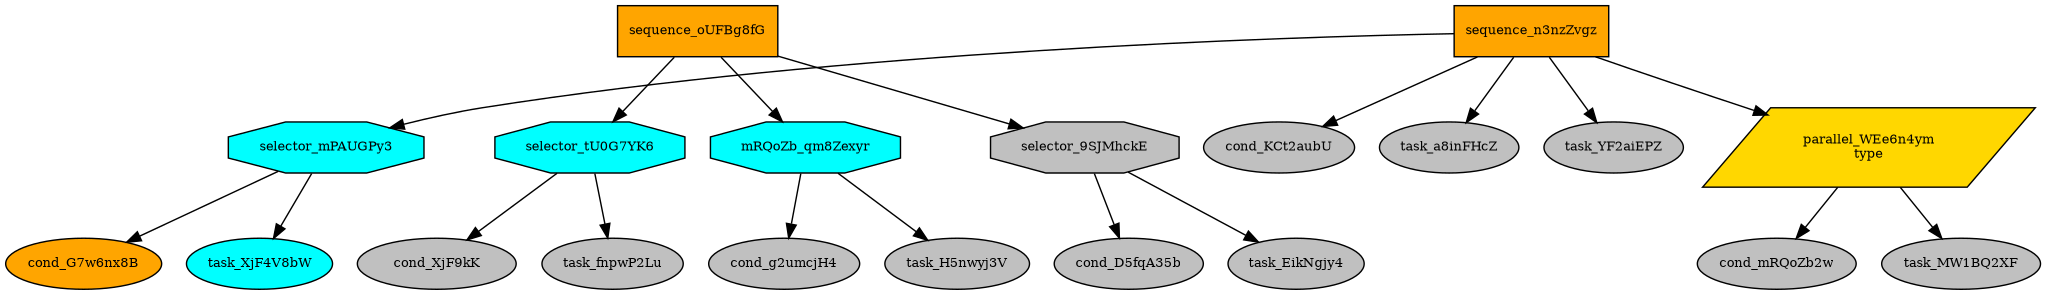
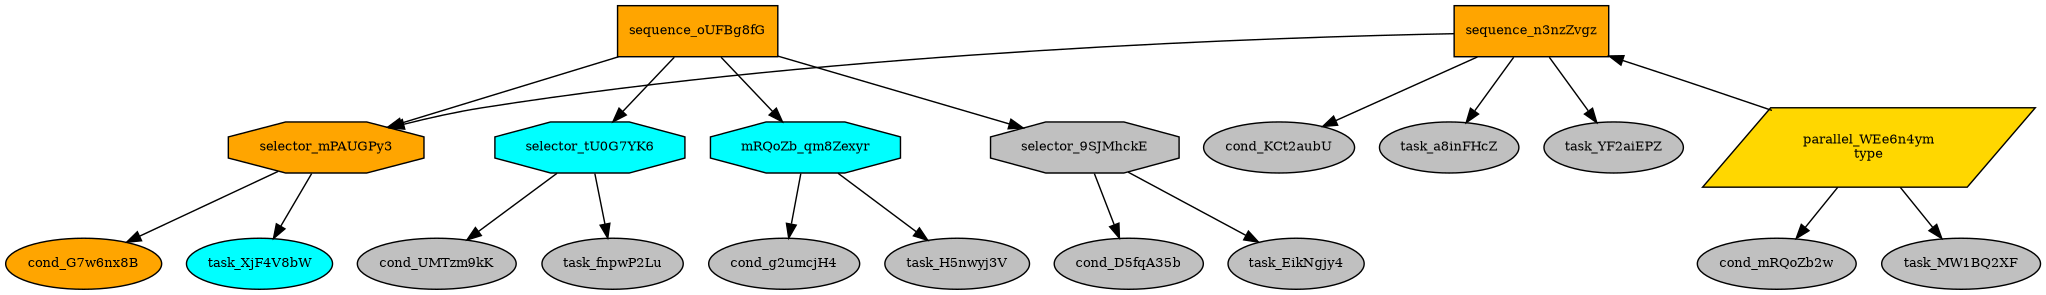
edge "sequence_n3nzZvgz" -> "parallel_WEe6n4ym type": reversed
edge "sequence_oUFBg8fG" -> "selector_mPAUGPy3": added
node "selector_mPAUGPy3": fillcolor cyan -> orange
node "cond_XjF9kK": label "cond_XjF9kK" -> "cond_UMTzm9kK"
